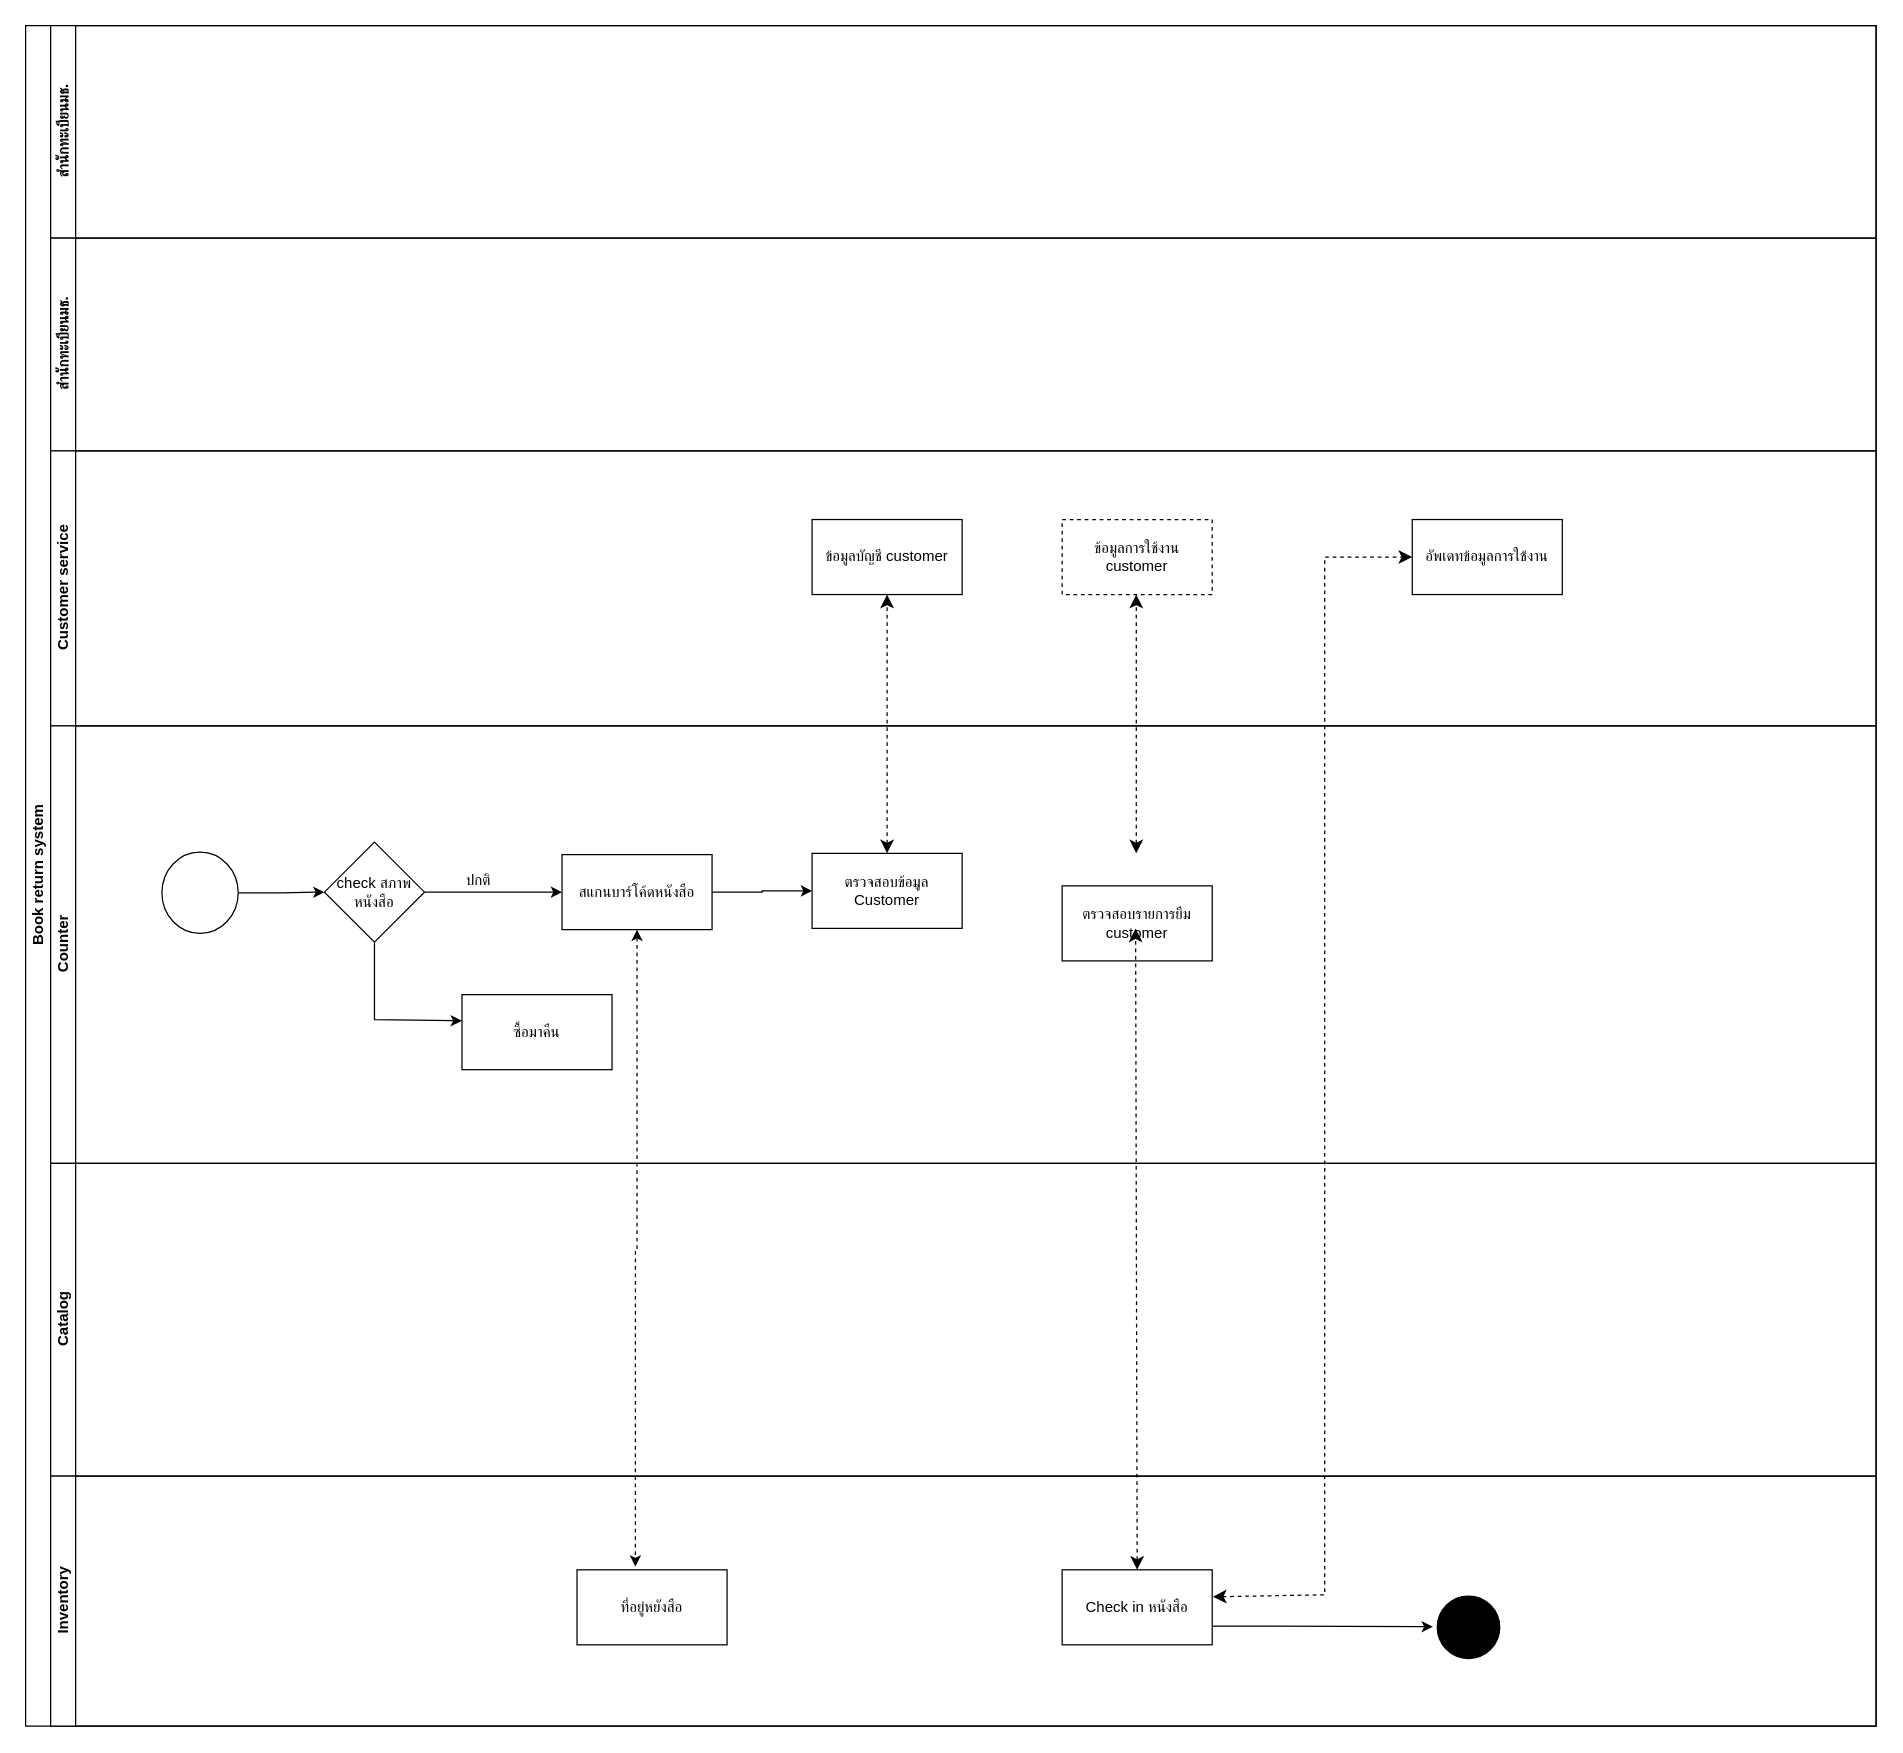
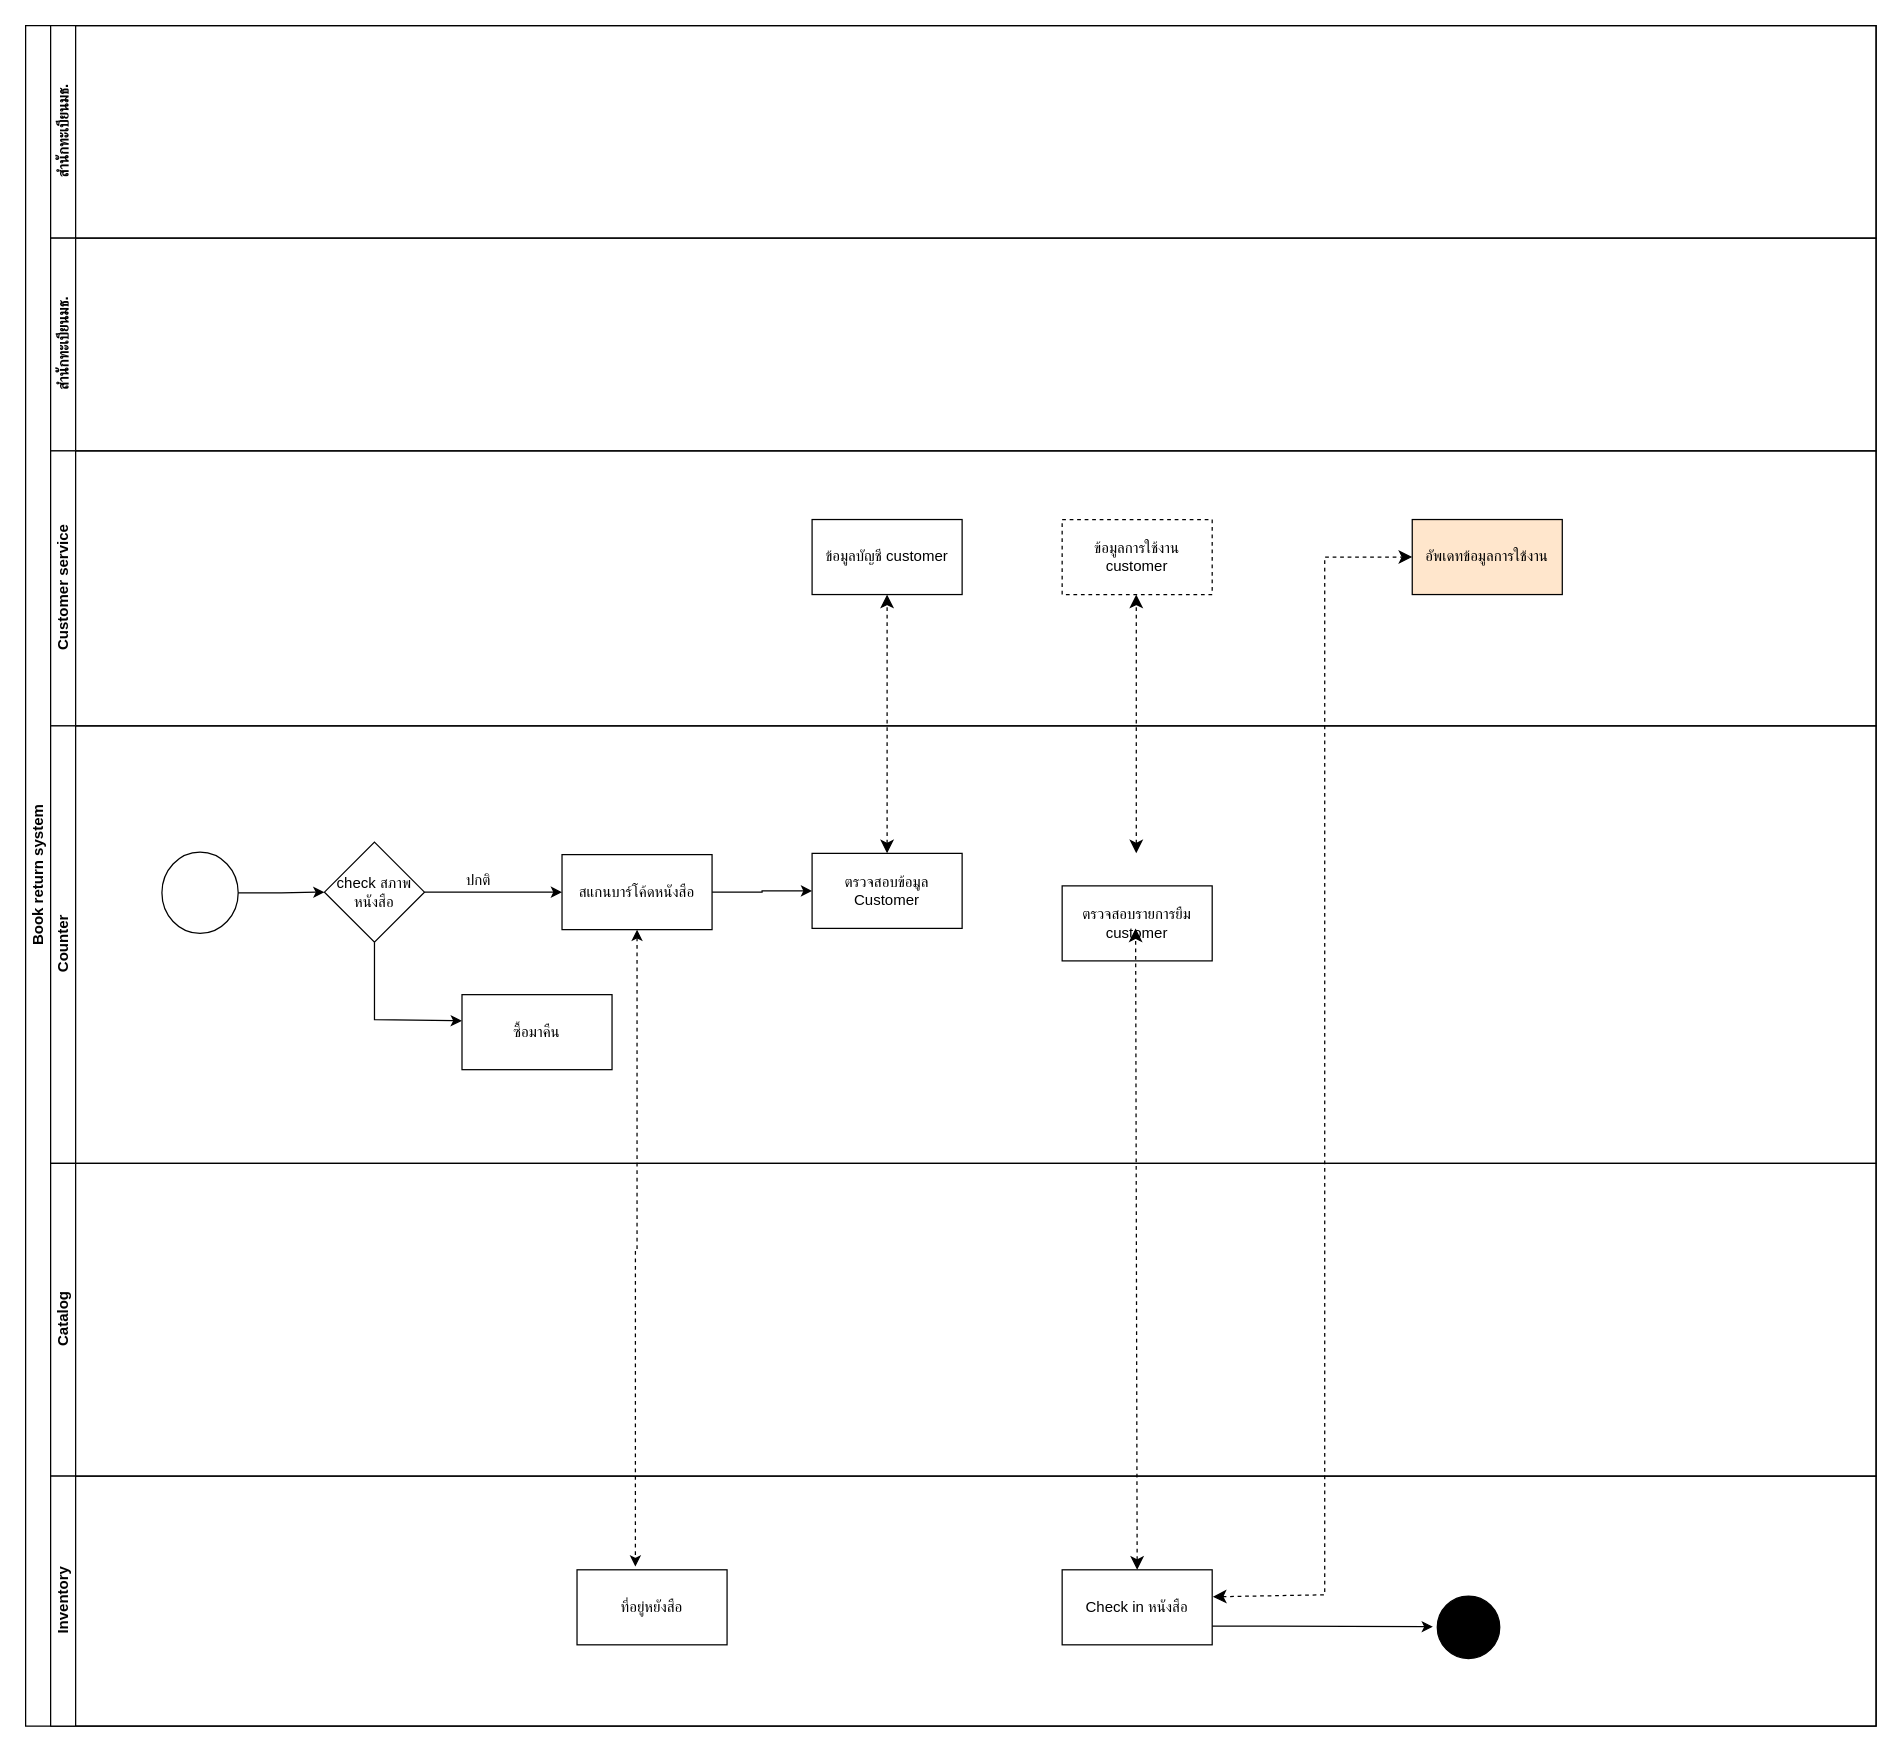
node "อัพเดทข้อมูลการใช้งาน": fillcolor #ffffff -> #ffe6cc
